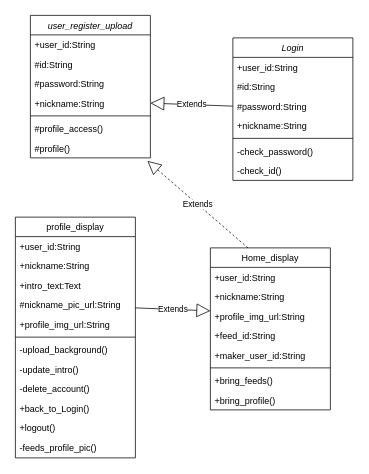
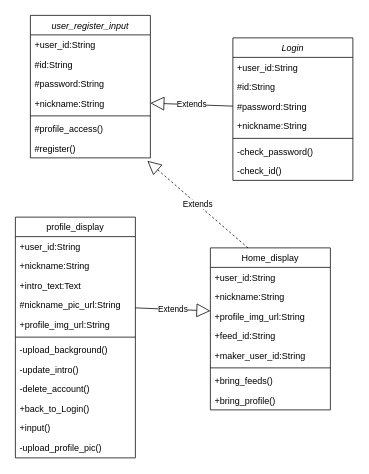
node "user_register_upload": label "user_register_upload" -> "user_register_input"
node "#profile()": label "#profile()" -> "#register()"
node "+logout()": label "+logout()" -> "+input()"
node "-feeds_profile_pic()": label "-feeds_profile_pic()" -> "-upload_profile_pic()"
